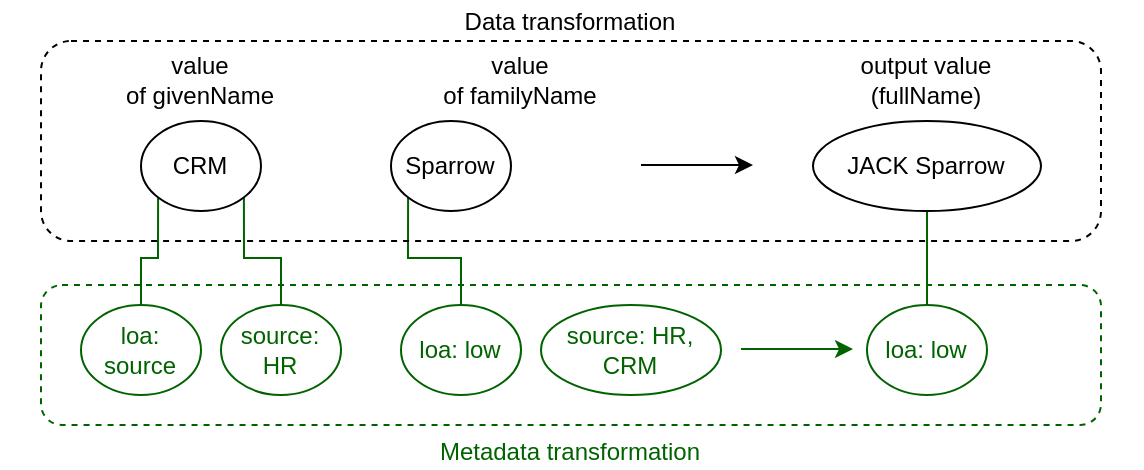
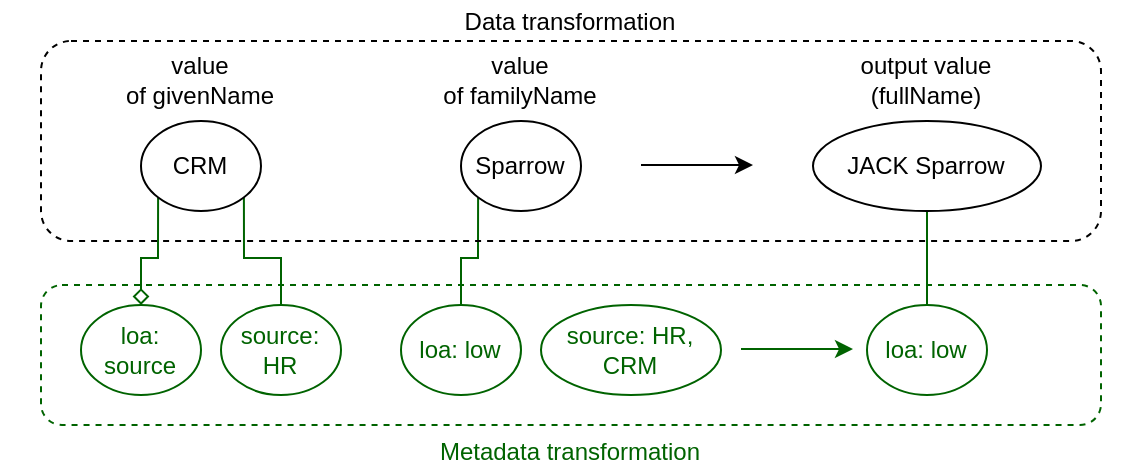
node "Sparrow": moved (451, 166) -> (521, 166)
edge "CRM" -- "loa: source": arrowhead none -> diamond
